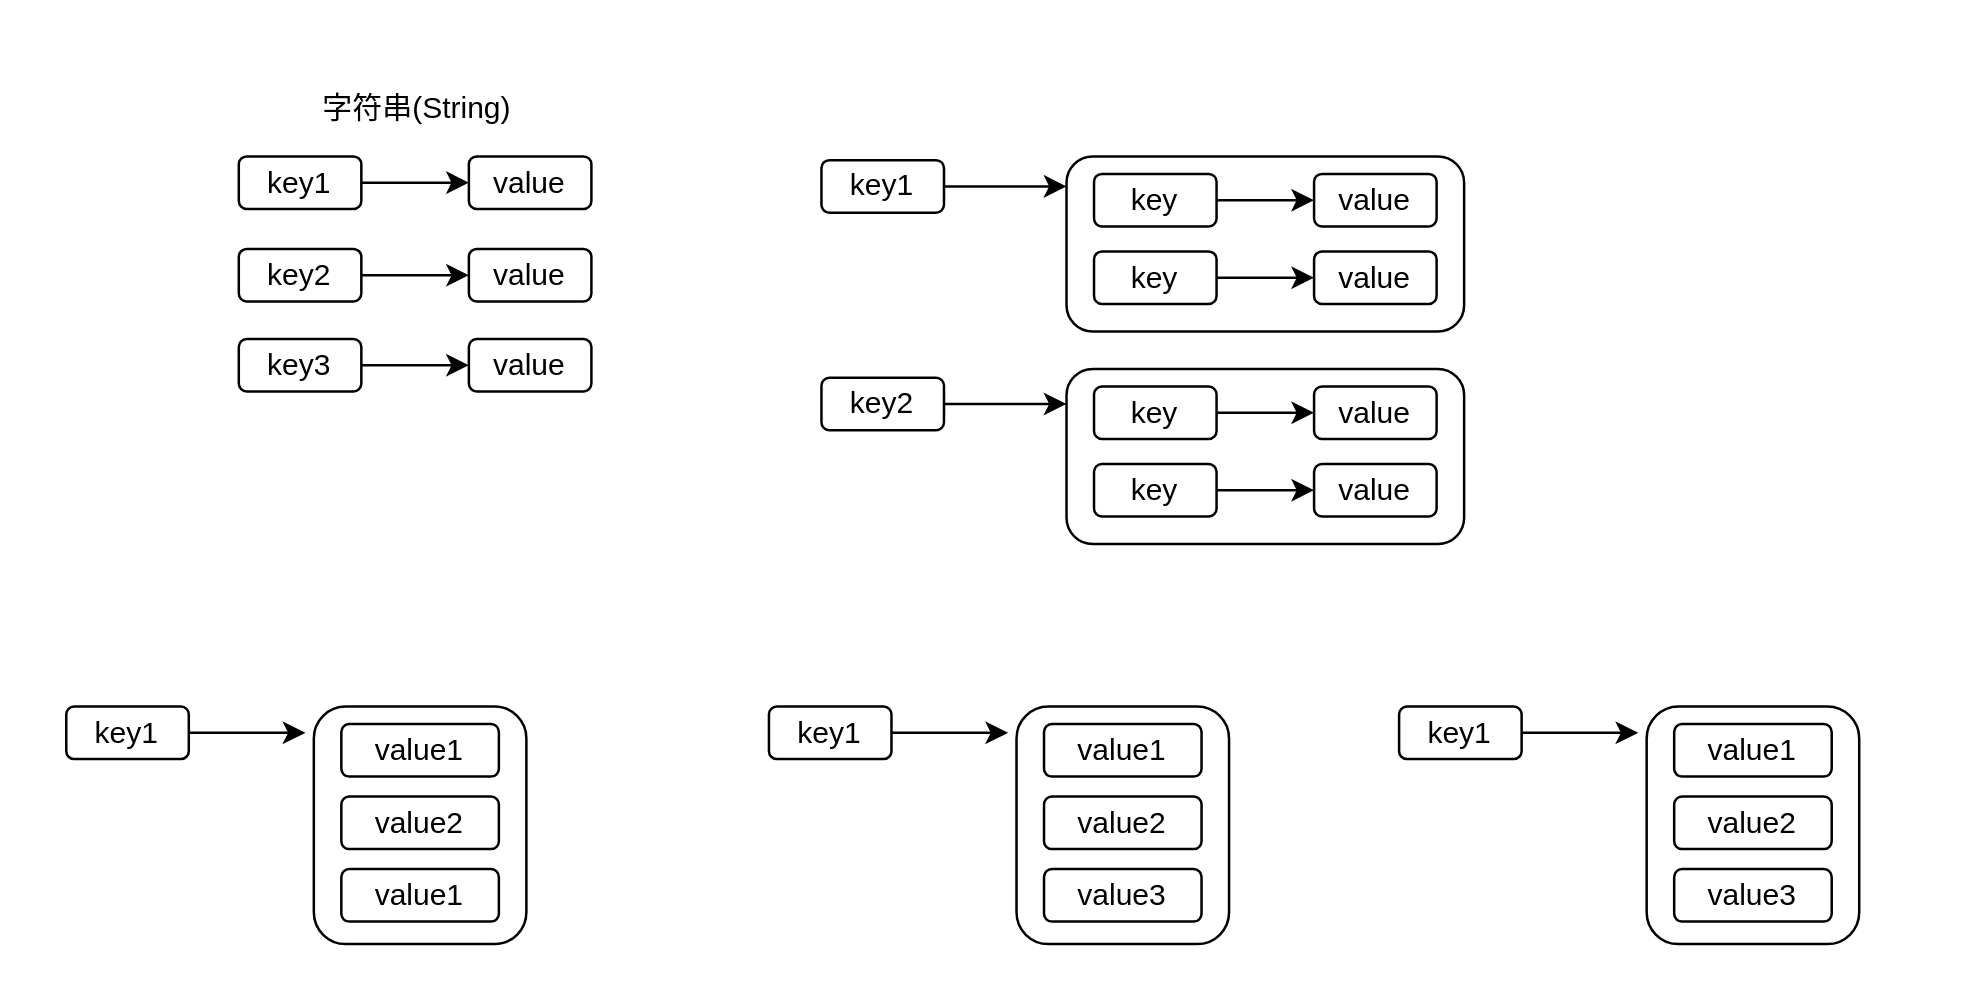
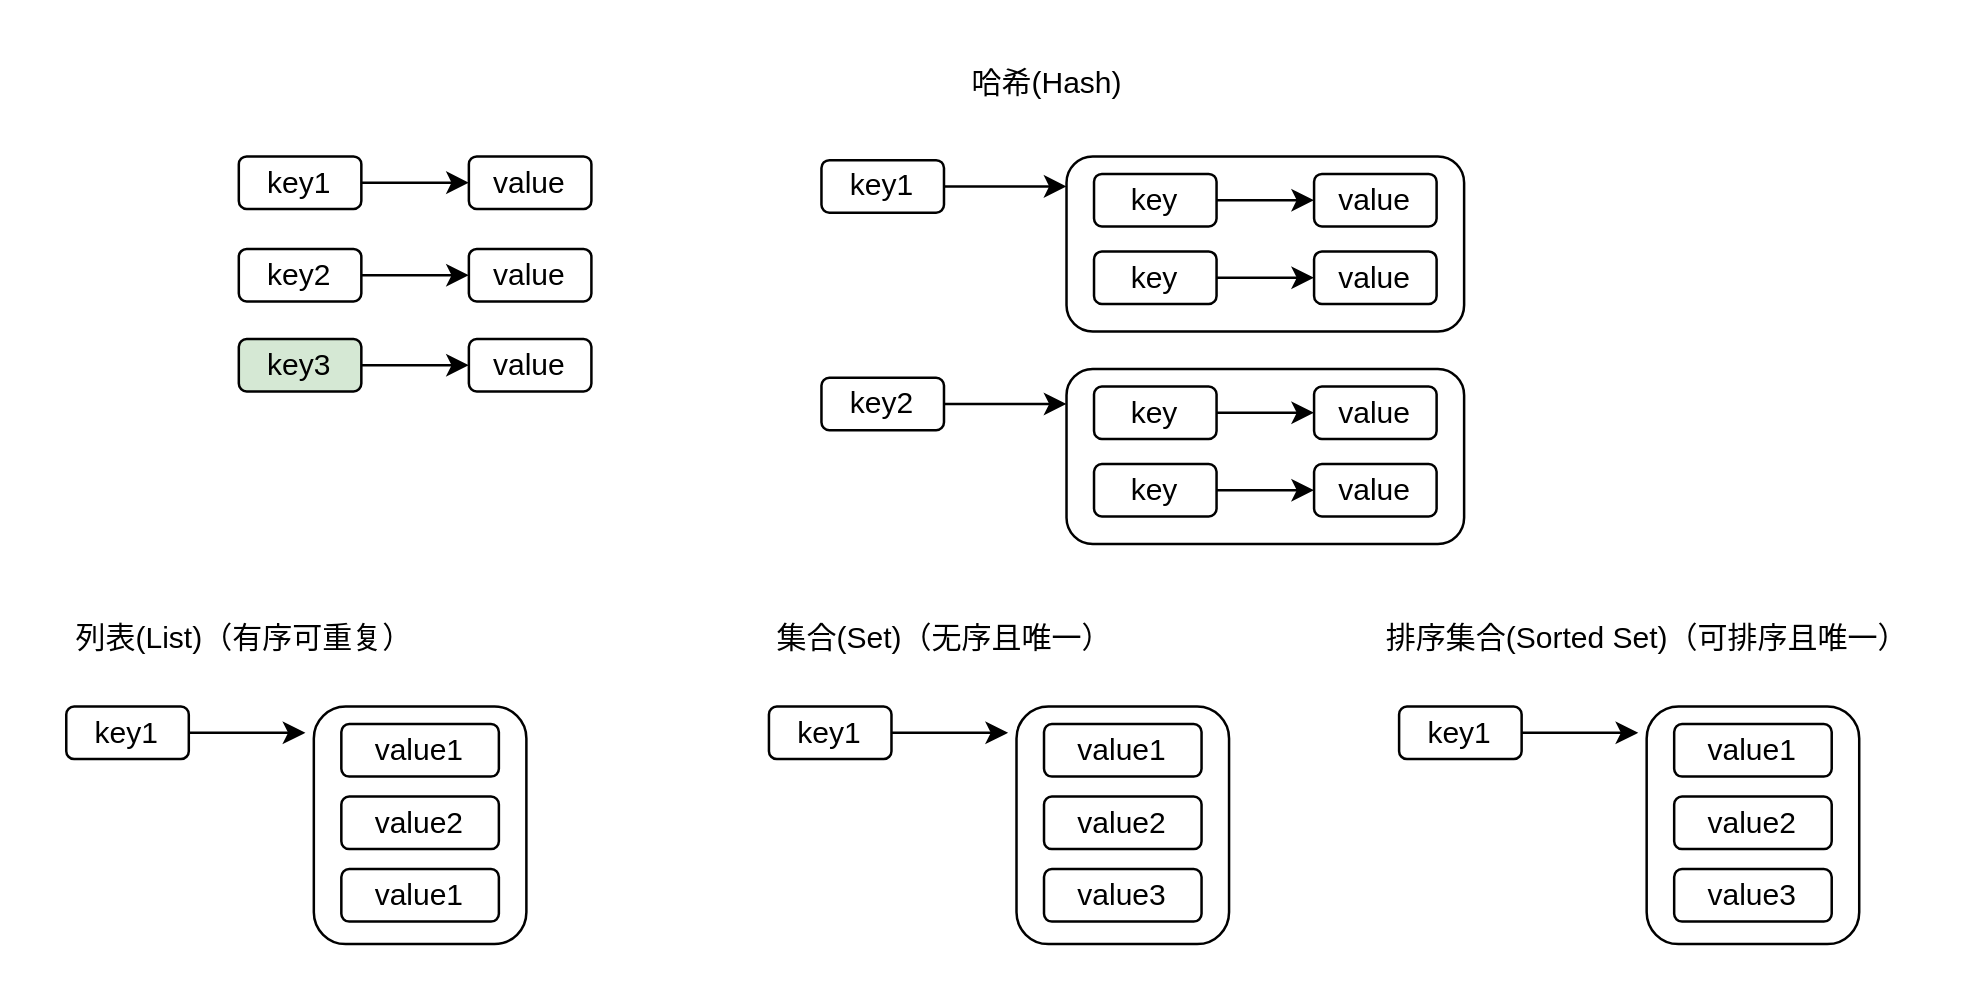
node "哈希(Hash)": added
node "字符串(String)": removed
node "key3": fillcolor #ffffff -> #d5e8d4
node "列表(List)（有序可重复）": added
node "集合(Set)（无序且唯一）": added
node "排序集合(Sorted Set)（可排序且唯一）": added
